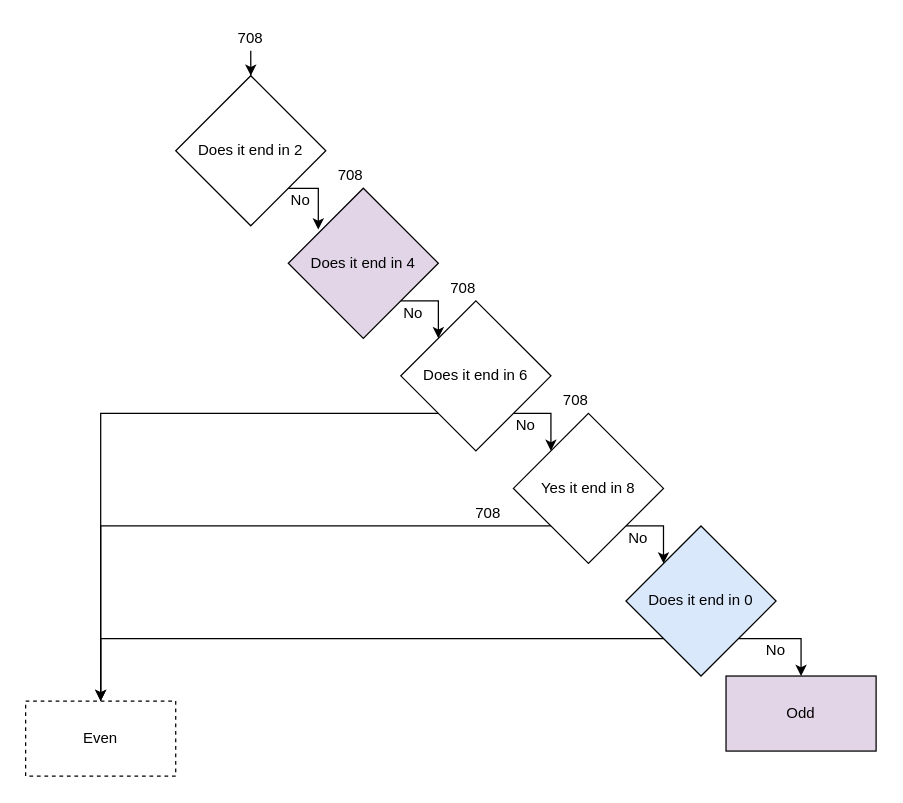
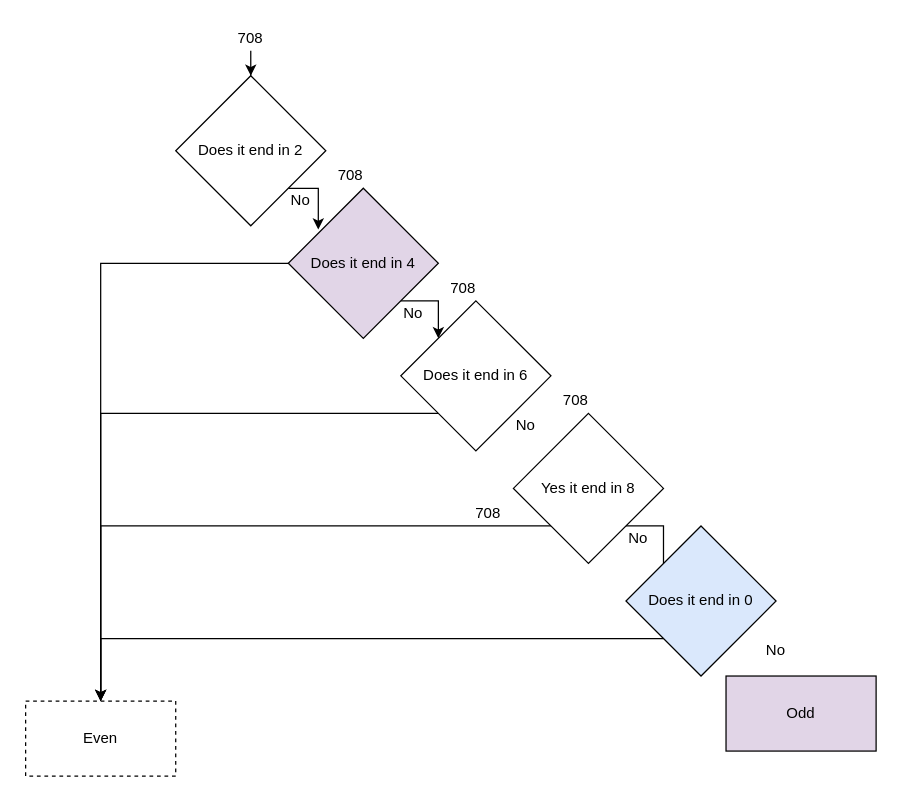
edge "Does it end in 4" -> "Even": added
edge "Does it end in 6" -> "Yes it end in 8": removed
edge "Yes it end in 8" -> "Does it end in 0": arrowhead classic -> none
edge "Does it end in 0" -> "Odd": removed
